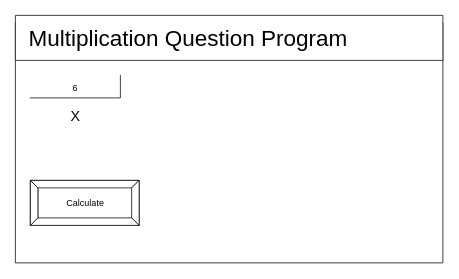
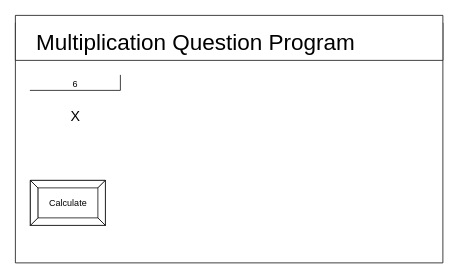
node "Multiplication Question Program": moved (188, 38) -> (195, 42)
node "6": size 90x23 -> 90x15
node "Calculate": size 109x45 -> 75x45
